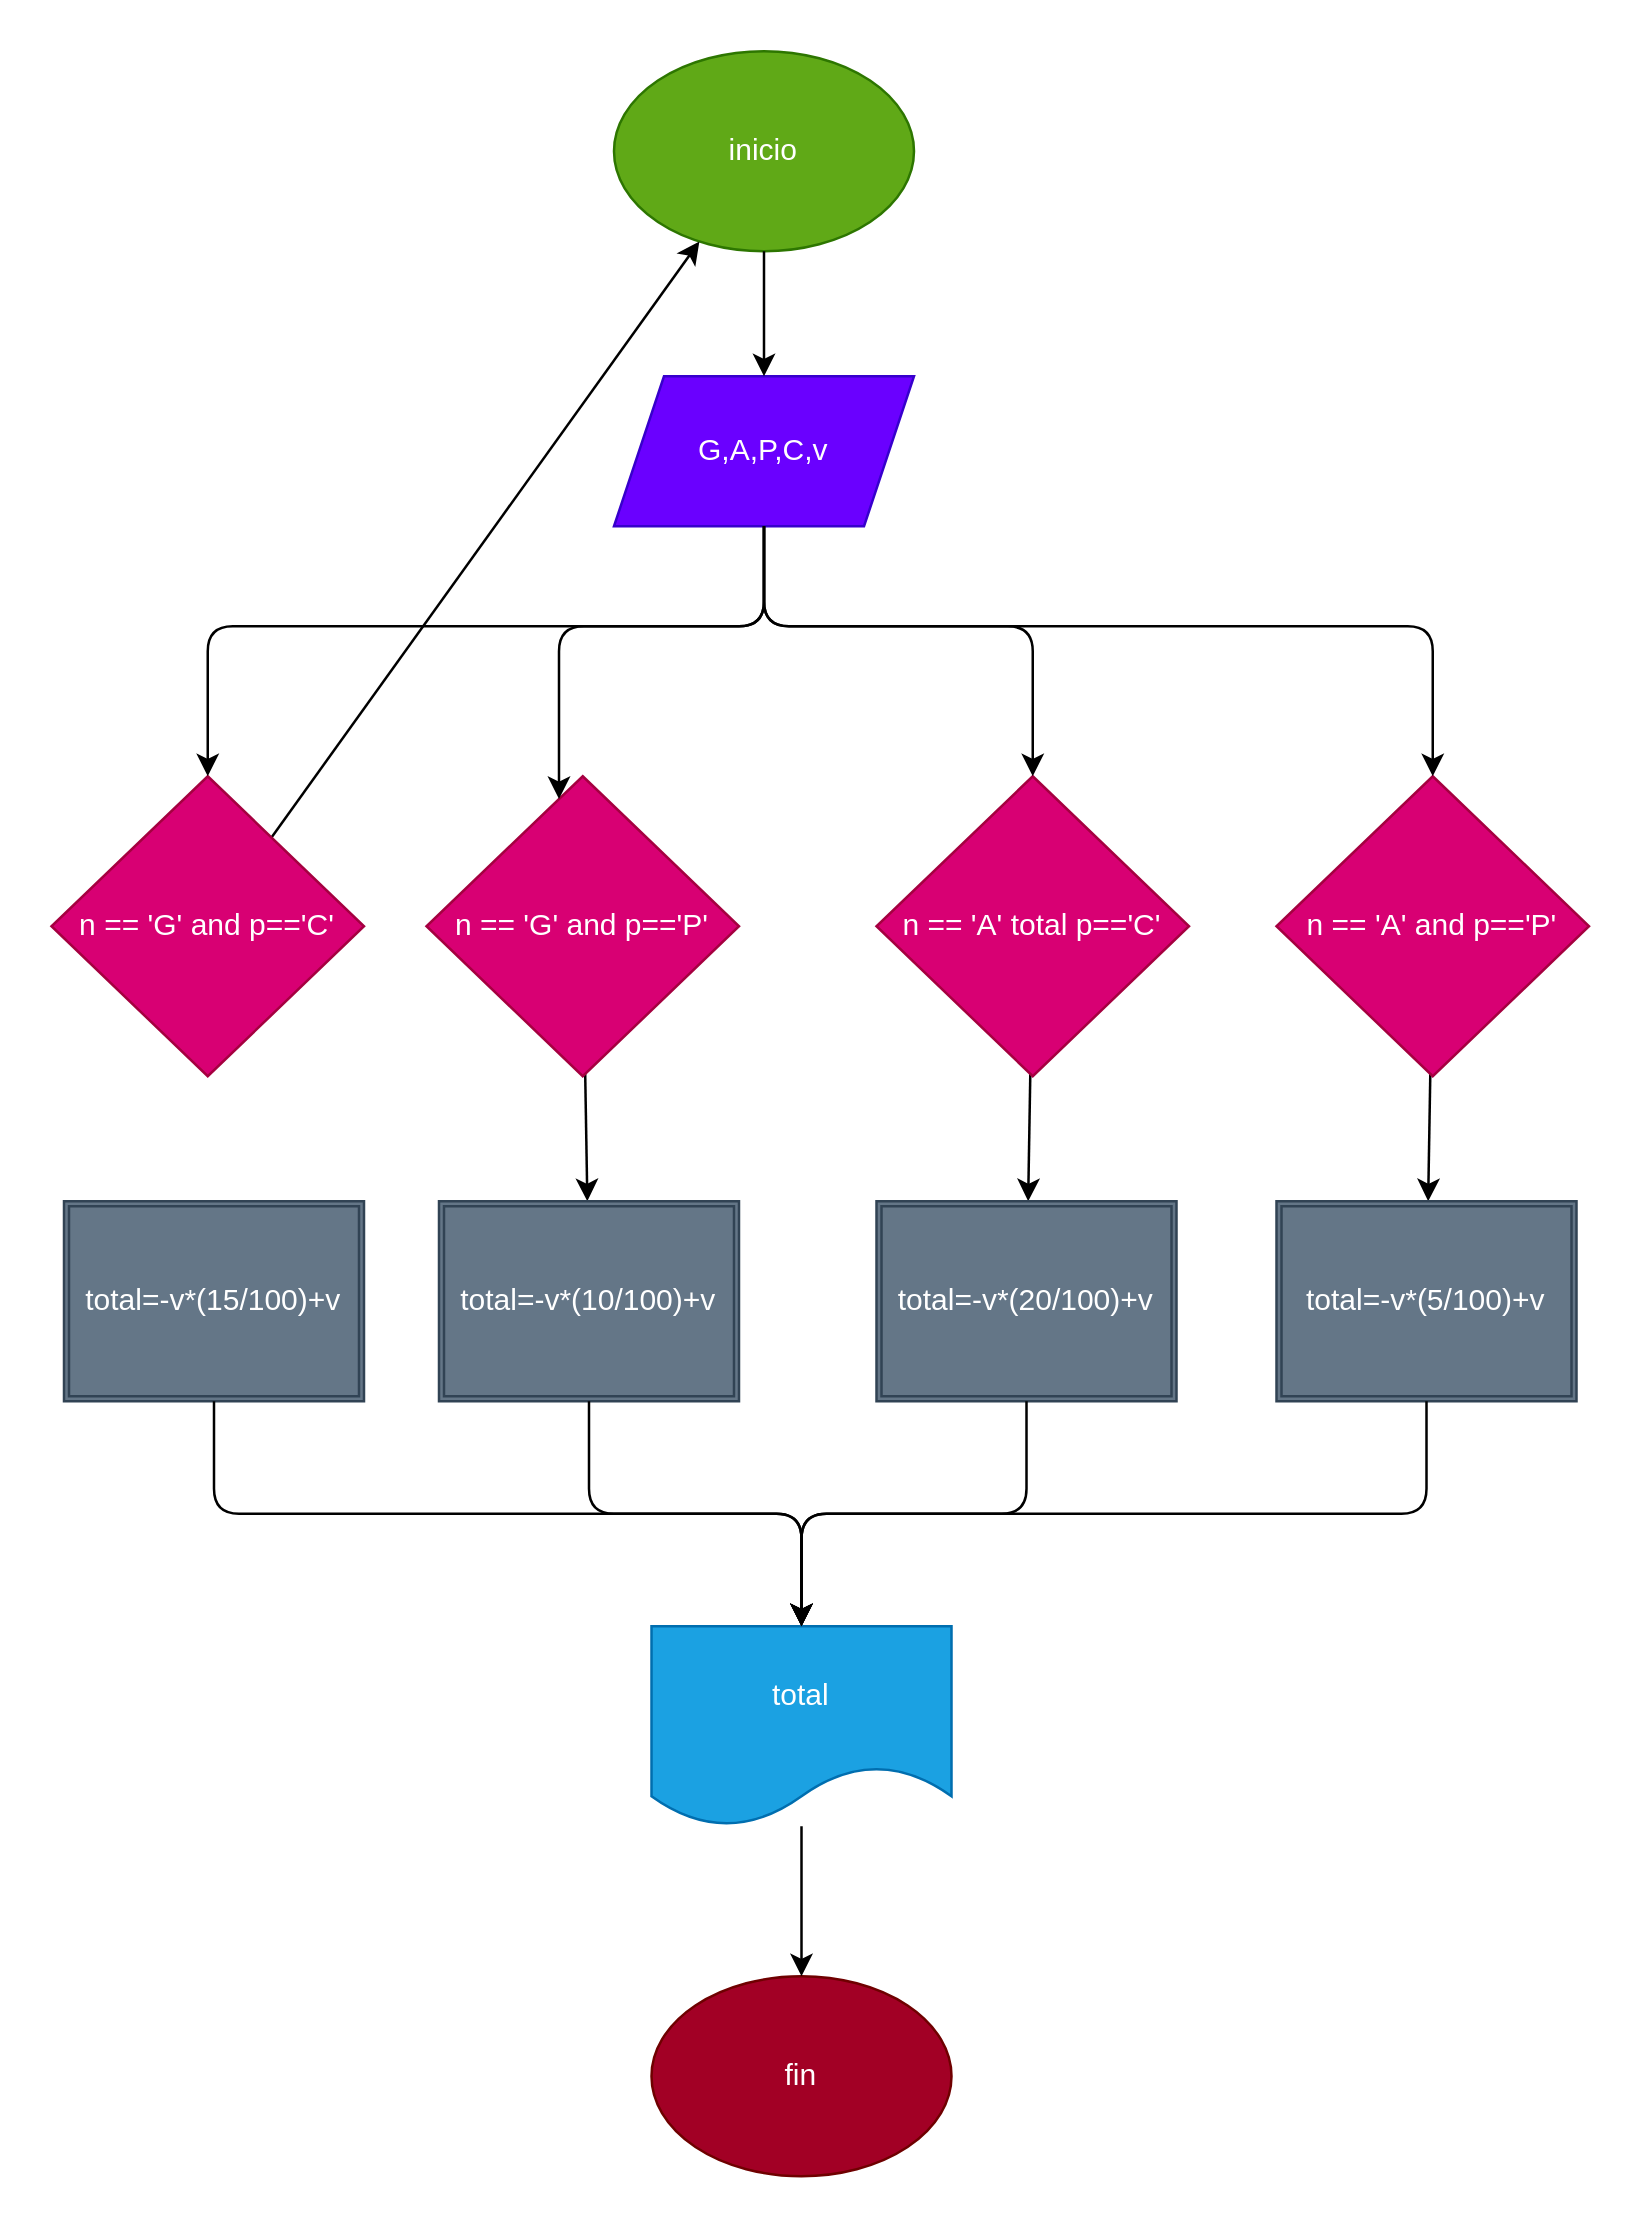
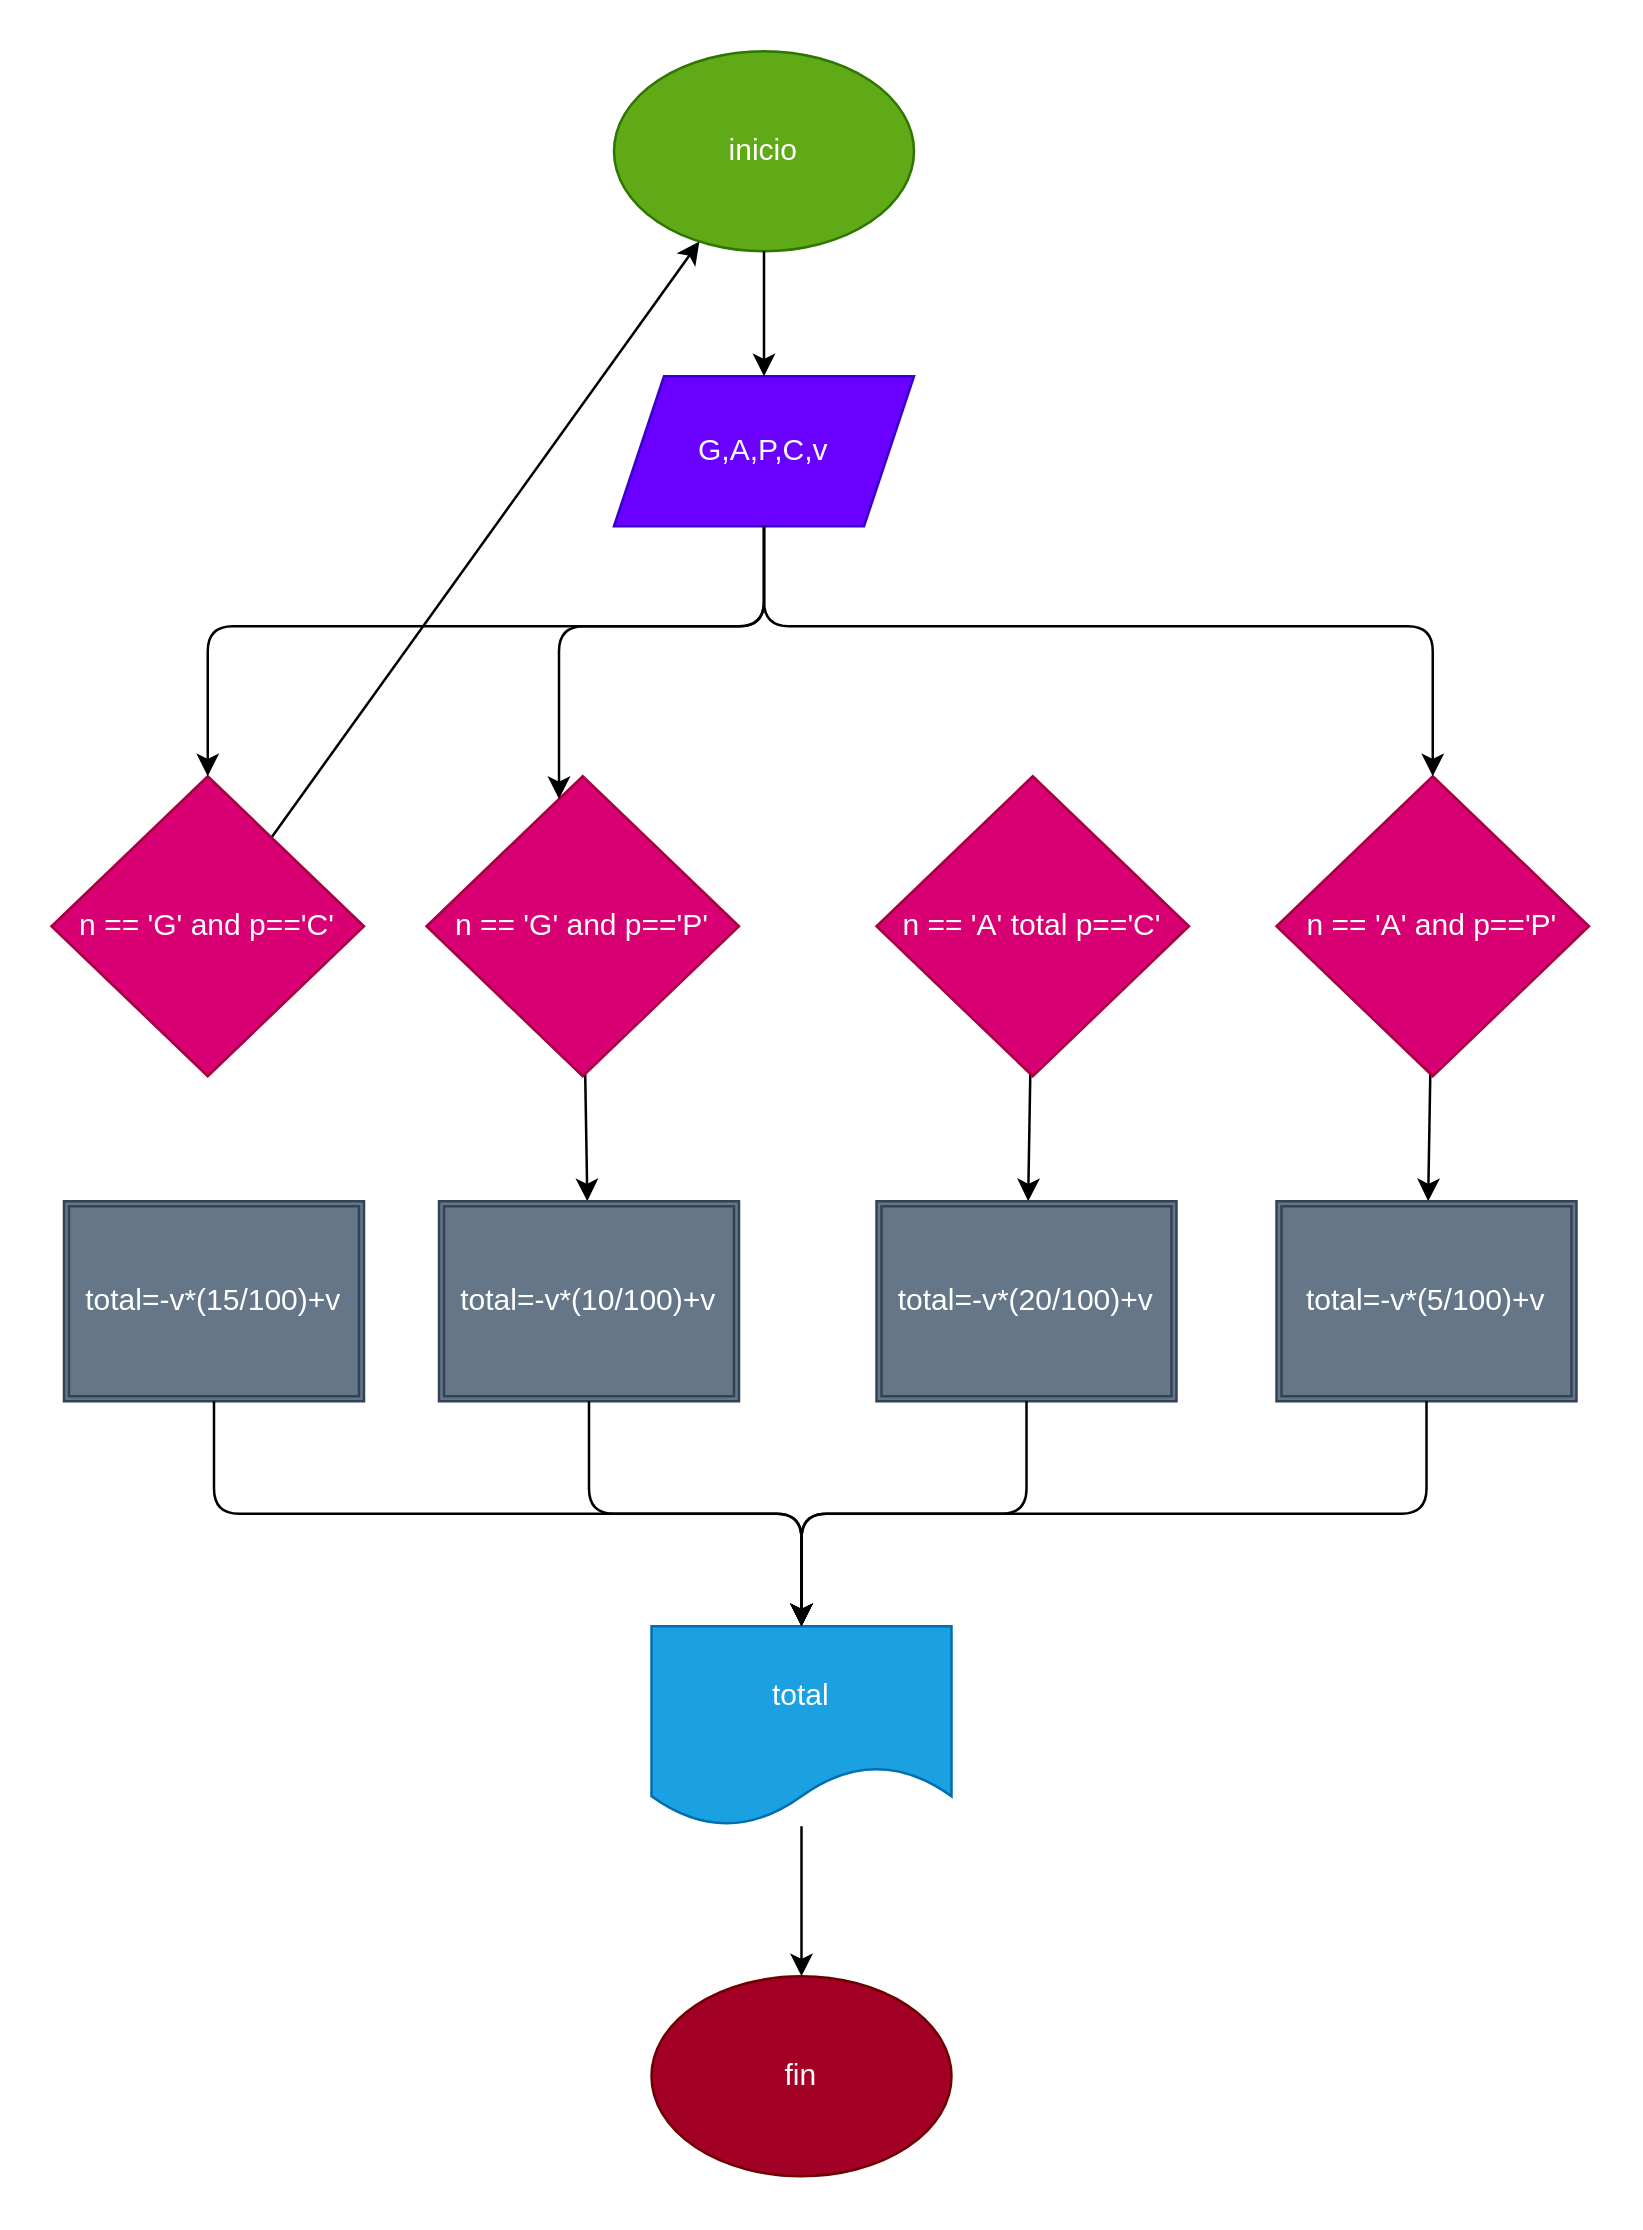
edge "G,A,P,C,v" -> "n == 'A' total p=='C'": removed
